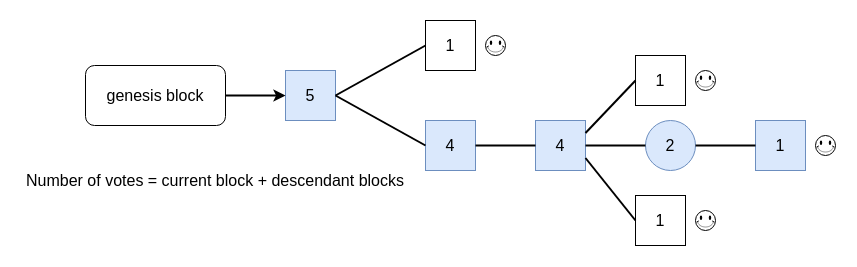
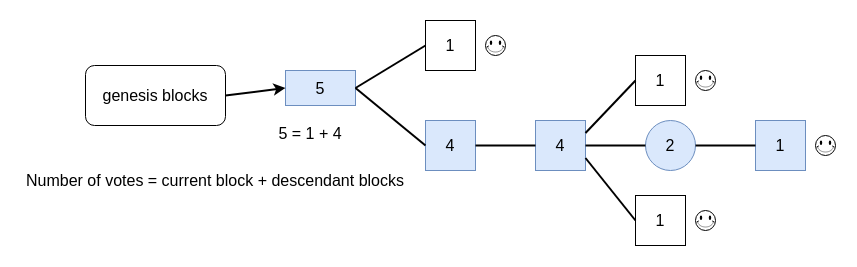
node "genesis block": label "genesis block" -> "genesis blocks"
node "5": size 50x50 -> 70x35
node "5 = 1 + 4": added
